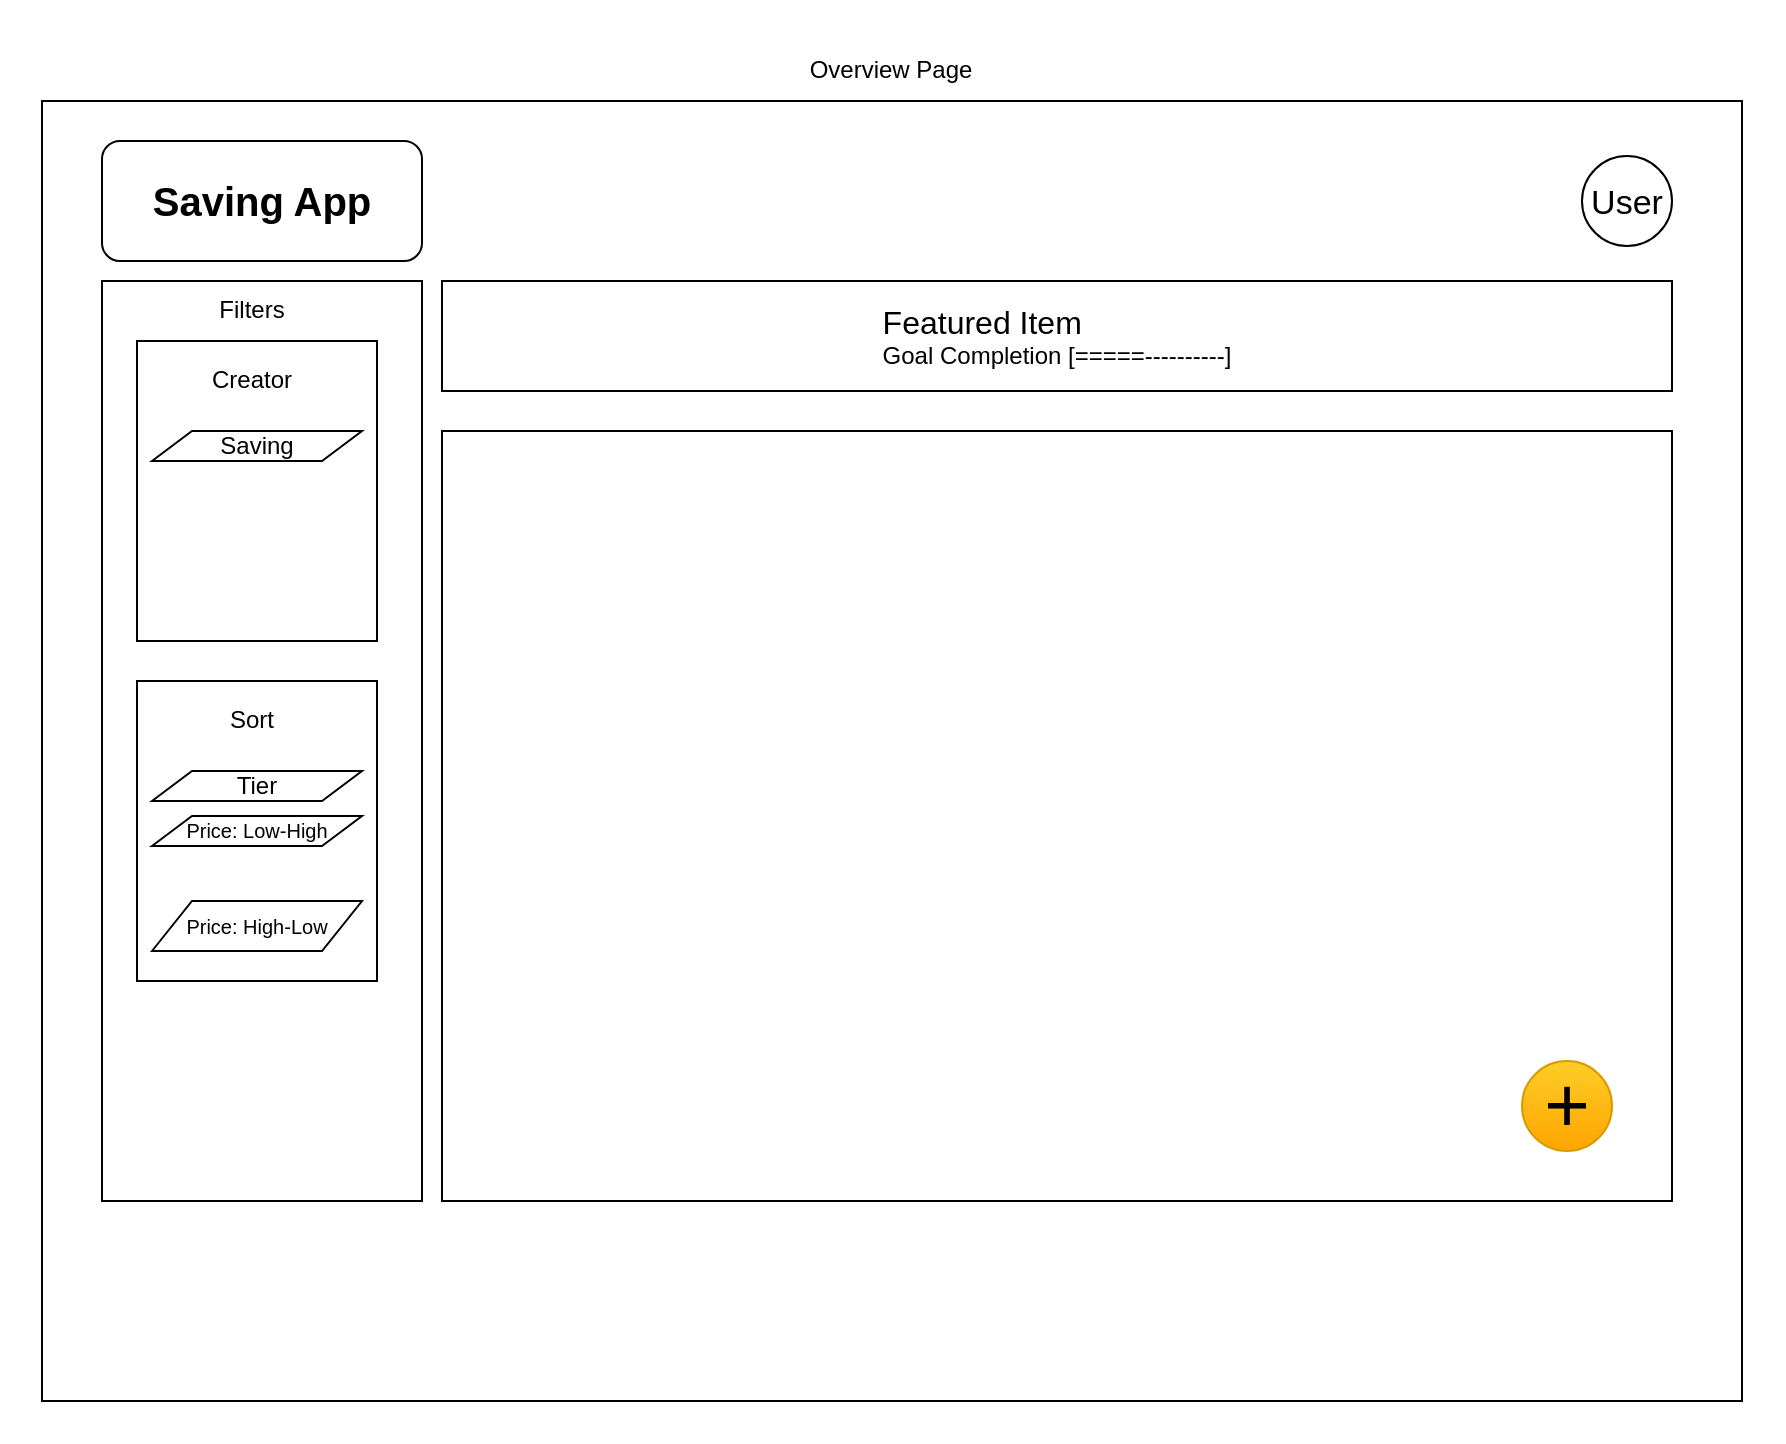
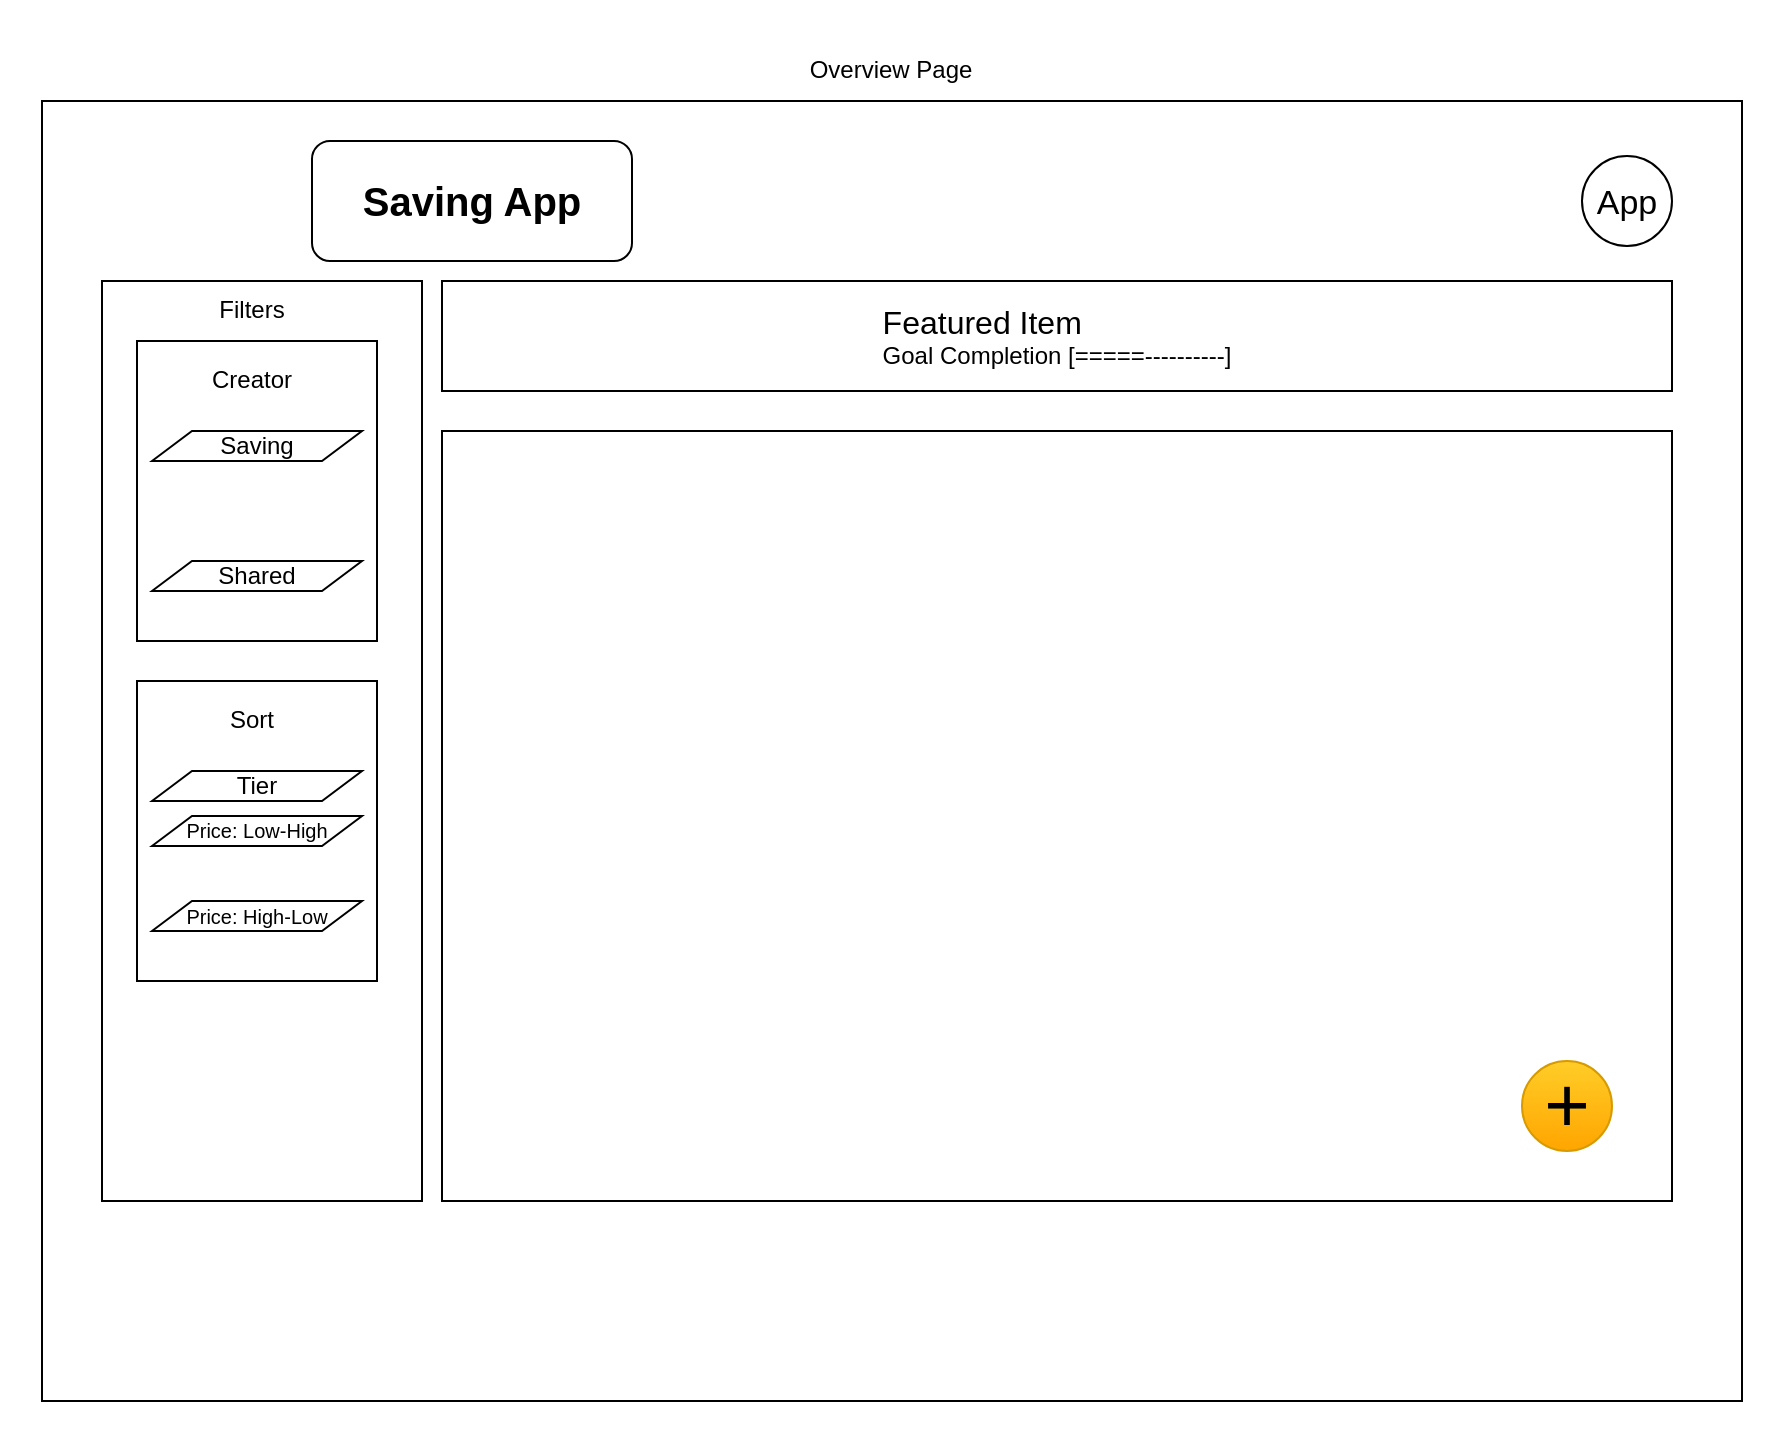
node "Saving App": moved (262, 201) -> (472, 201)
node "User": label "User" -> "App"
node "Shared": added
node "Price: High-Low": size 210x50 -> 210x30
